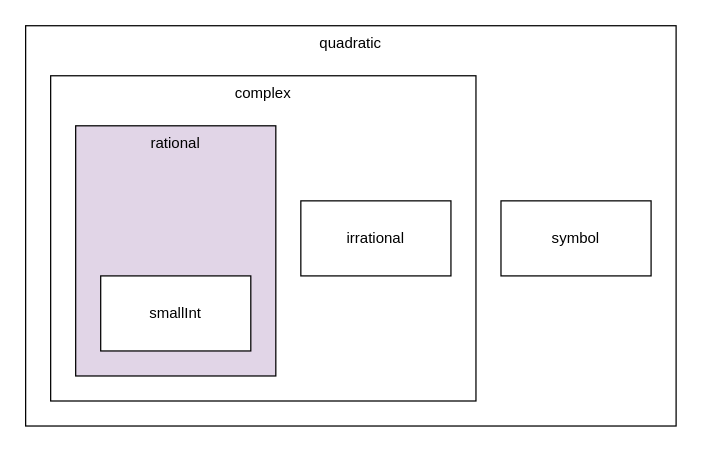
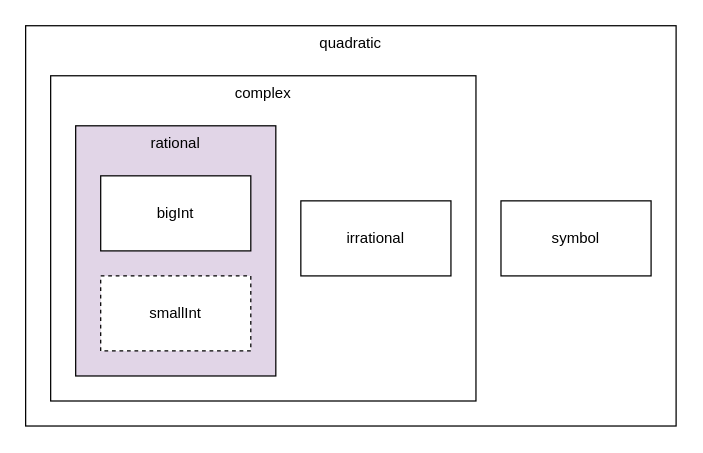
node "bigInt": added
node "smallInt": style solid -> dashed
